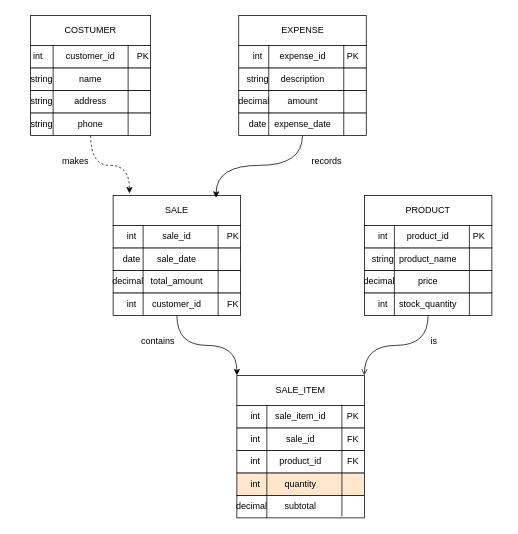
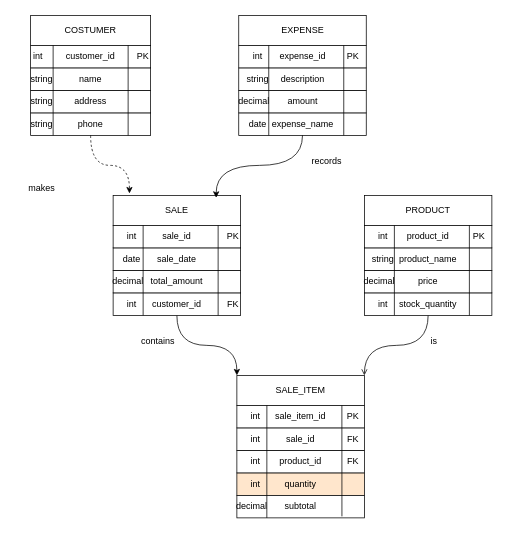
node "expense_date": label "expense_date" -> "expense_name"
node "makes": moved (75, 162) -> (42, 188)
